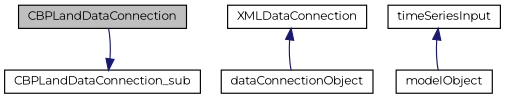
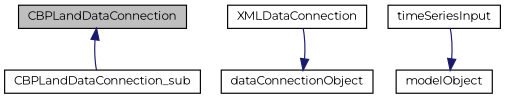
edge "CBPLandDataConnection" -> "CBPLandDataConnection_sub": reversed
edge "dataConnectionObject" -> "XMLDataConnection": reversed
edge "modelObject" -> "timeSeriesInput": reversed
